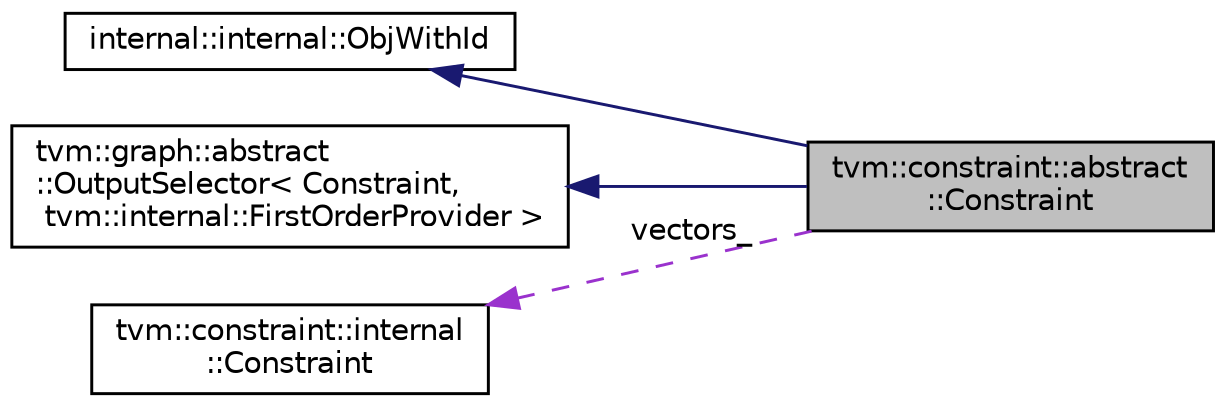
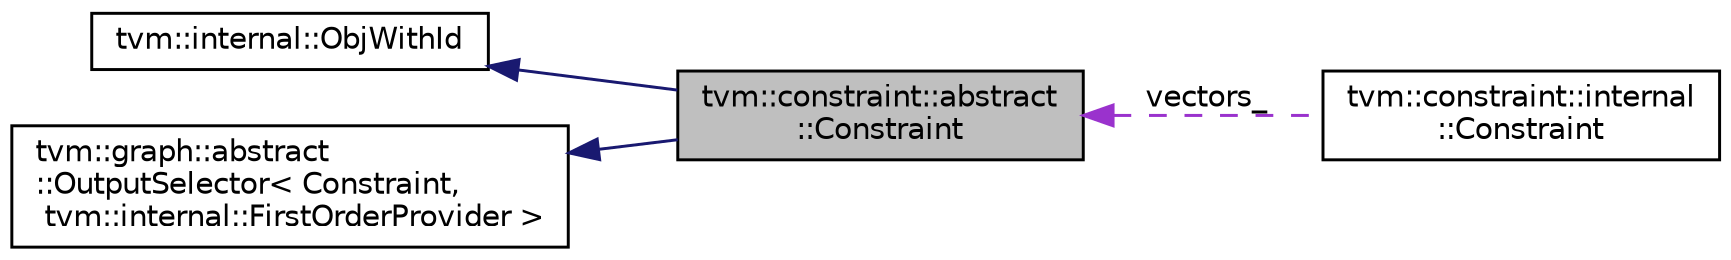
node "internal::internal::ObjWithId": label "internal::internal::ObjWithId" -> "tvm::internal::ObjWithId"
edge "tvm::constraint::abstract ::Constraint" -> "tvm::constraint::internal ::Constraint": reversed
